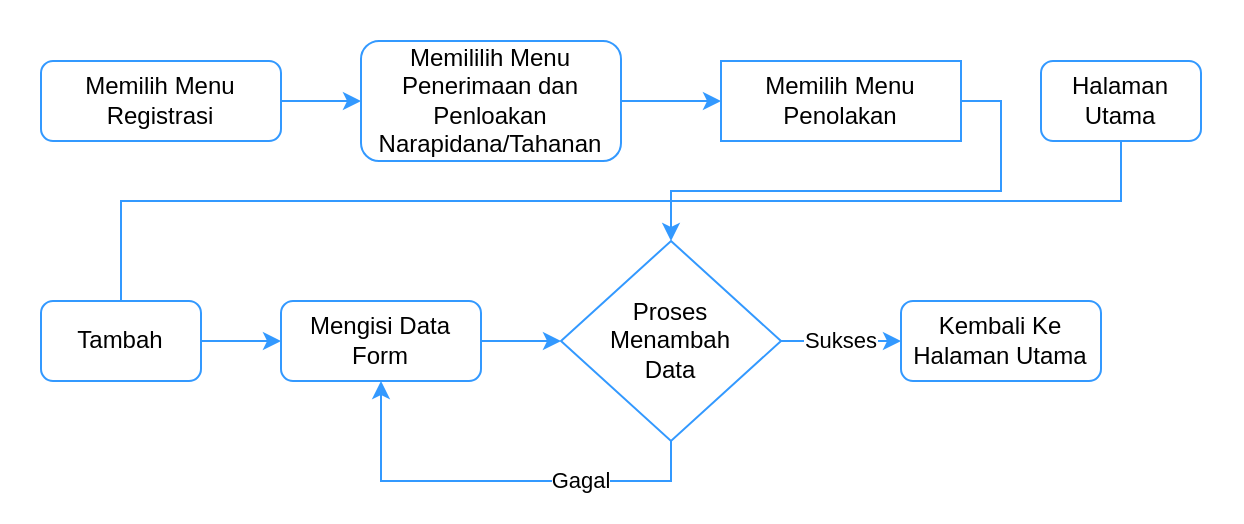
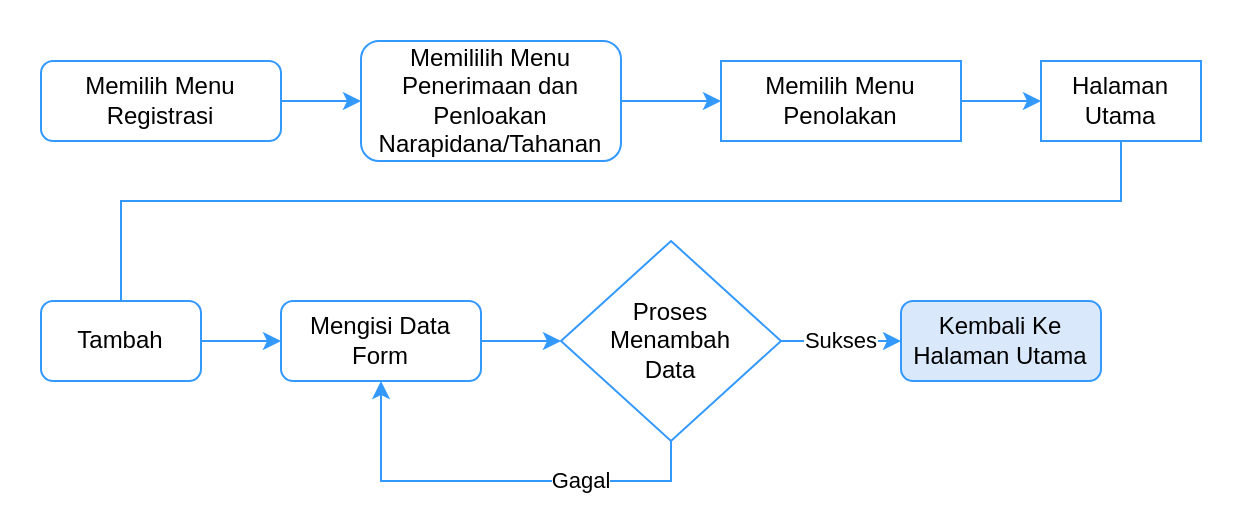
node "Halaman Utama": shape rounded rectangle -> rectangle
edge "Memilih Menu Penolakan" -> "Proses Menambah Data": now "Memilih Menu Penolakan" -> "Halaman Utama"
node "Kembali Ke Halaman Utama": fillcolor #ffffff -> #dae8fc
